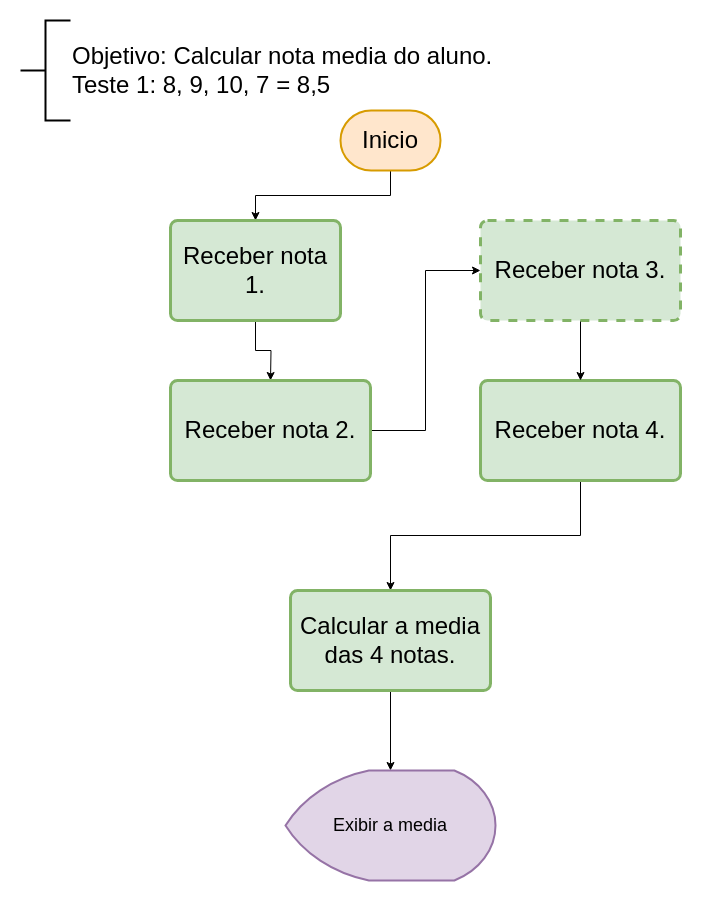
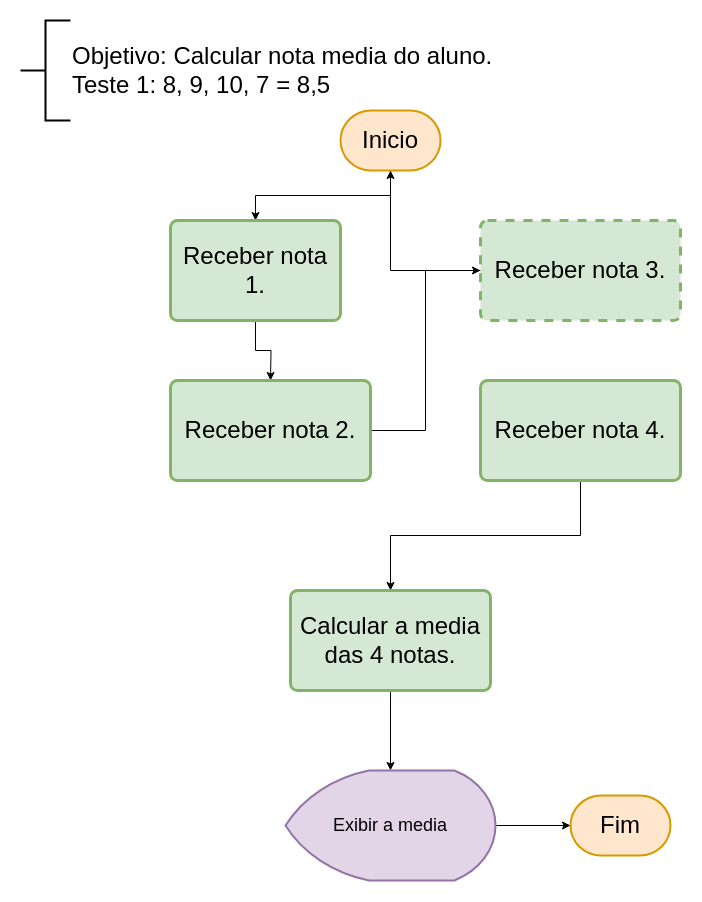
edge "Receber nota 3." -> "Receber nota 4.": now "Receber nota 3." -> "Inicio"
edge "Exibir a media" -> "Fim": added
node "Fim": added
